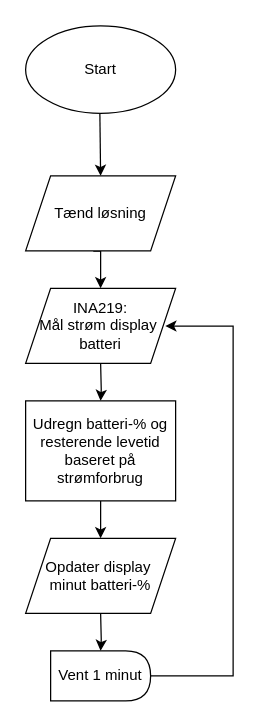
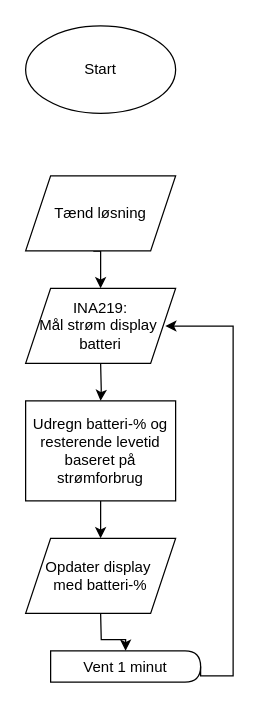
edge "Start" -> "Tænd løsning": removed
node "Opdater display minut batteri-%": label "Opdater display minut batteri-%" -> "Opdater display med batteri-%"
node "Vent 1 minut": size 100x50 -> 150x31
